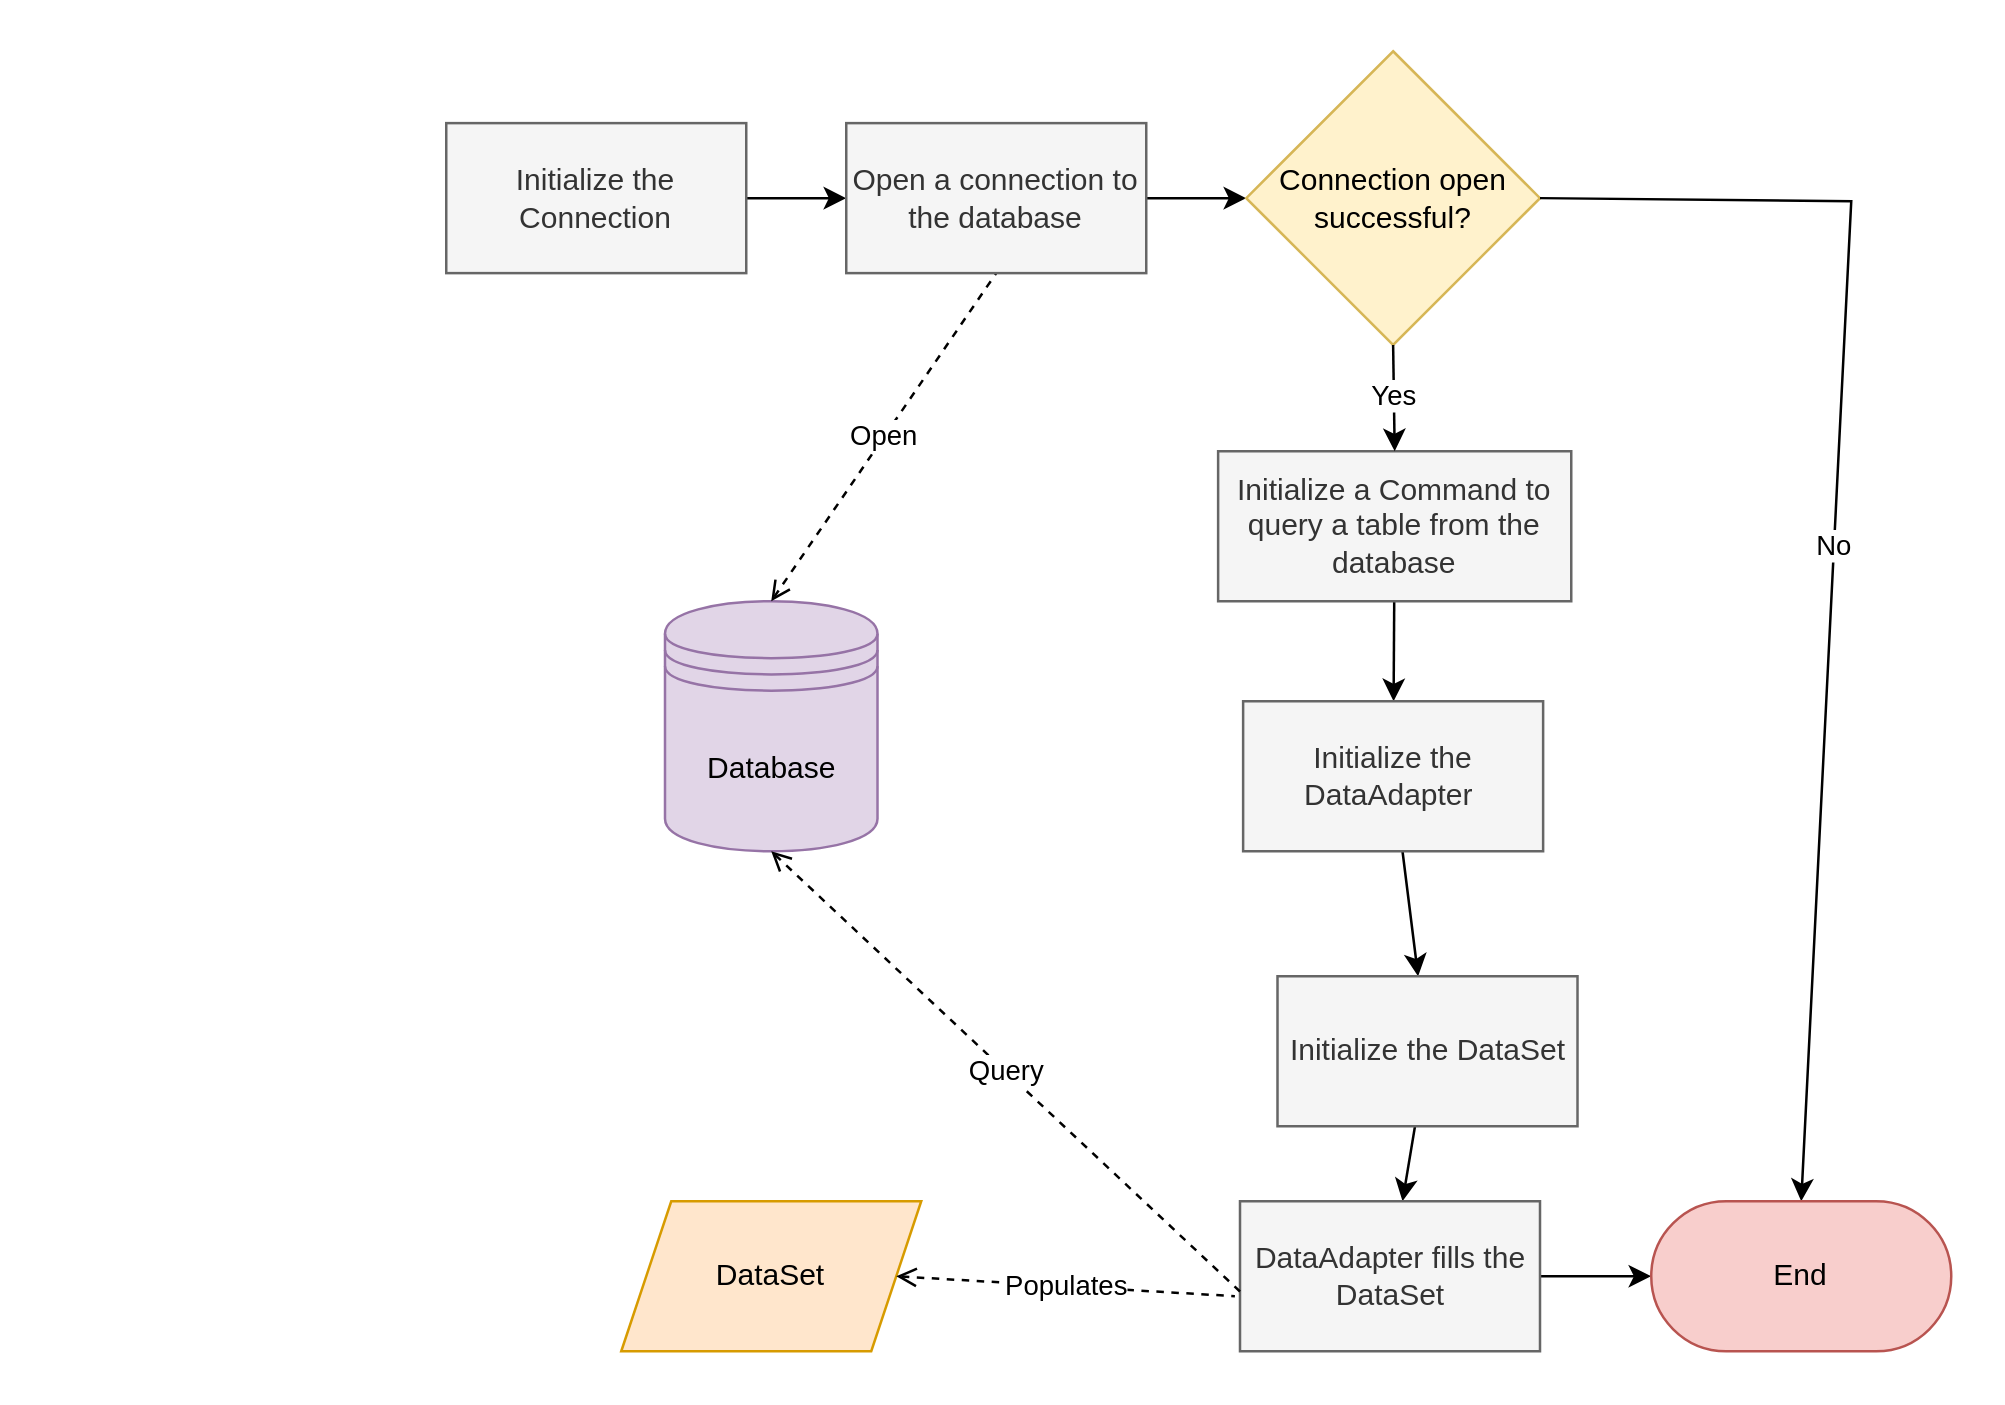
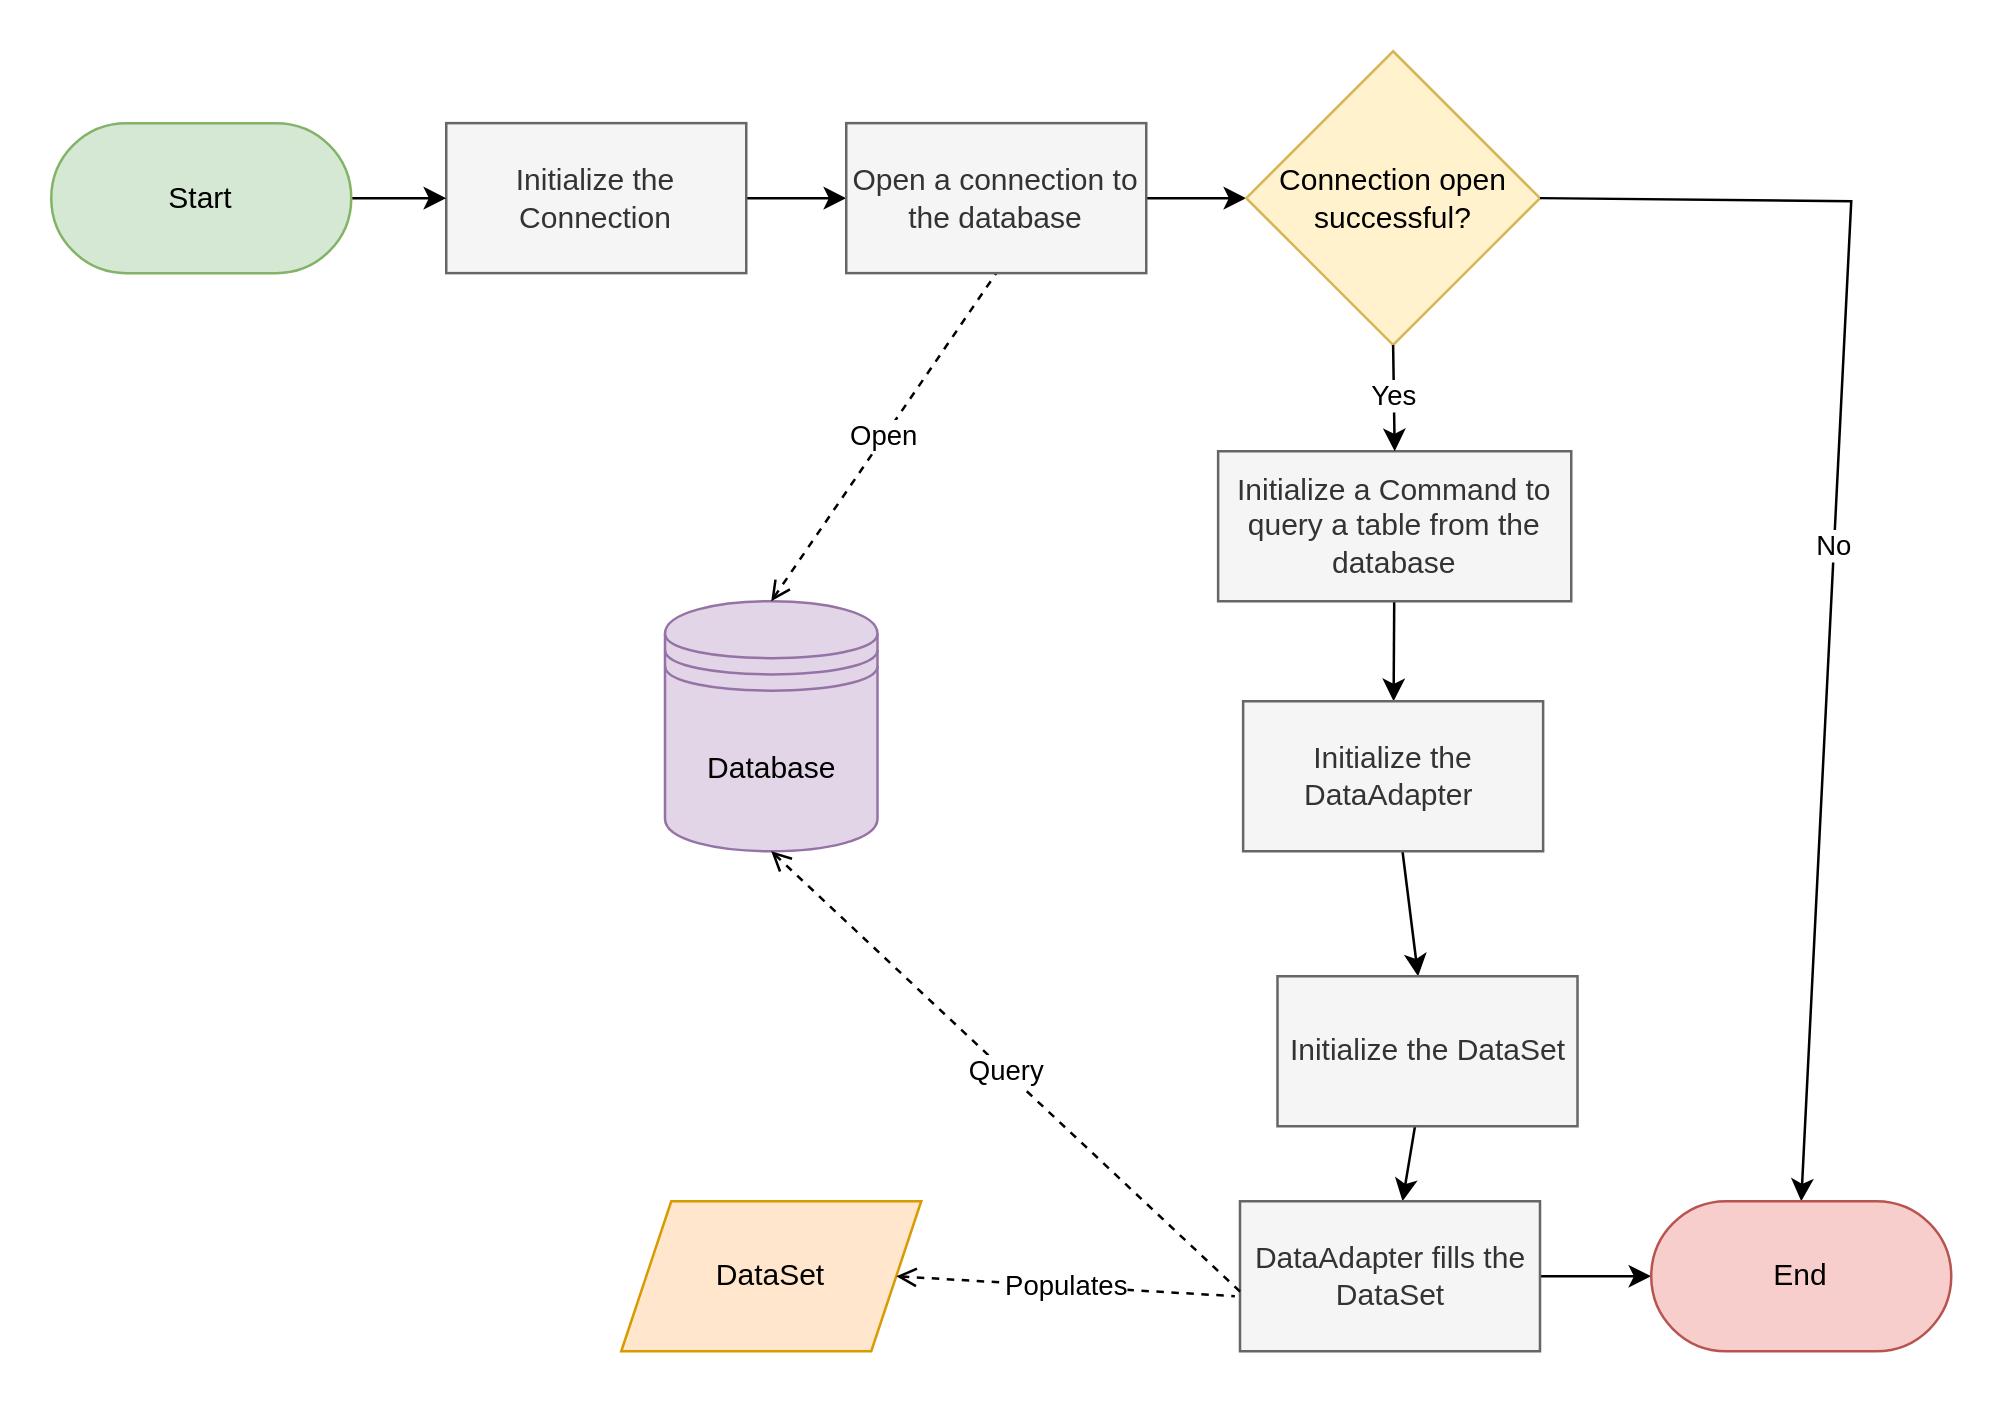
node "Start": added
edge "Start" -> "Initialize the Connection": added
